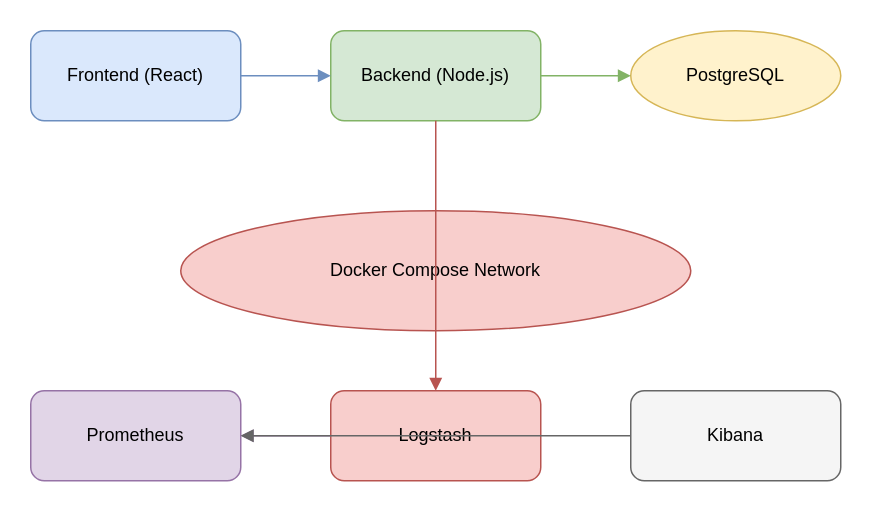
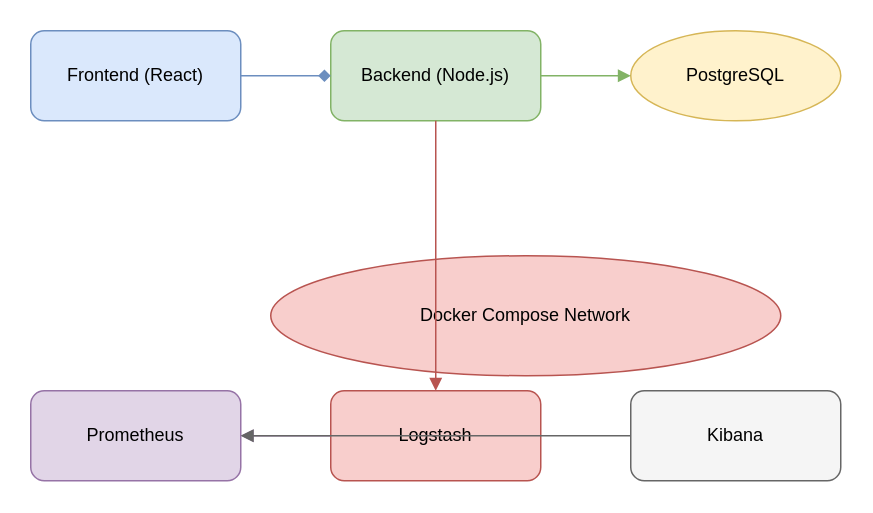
edge "Frontend (React)" -> "Backend (Node.js)": arrowhead block -> diamond
node "Docker Compose Network": moved (436, 271) -> (526, 316)
